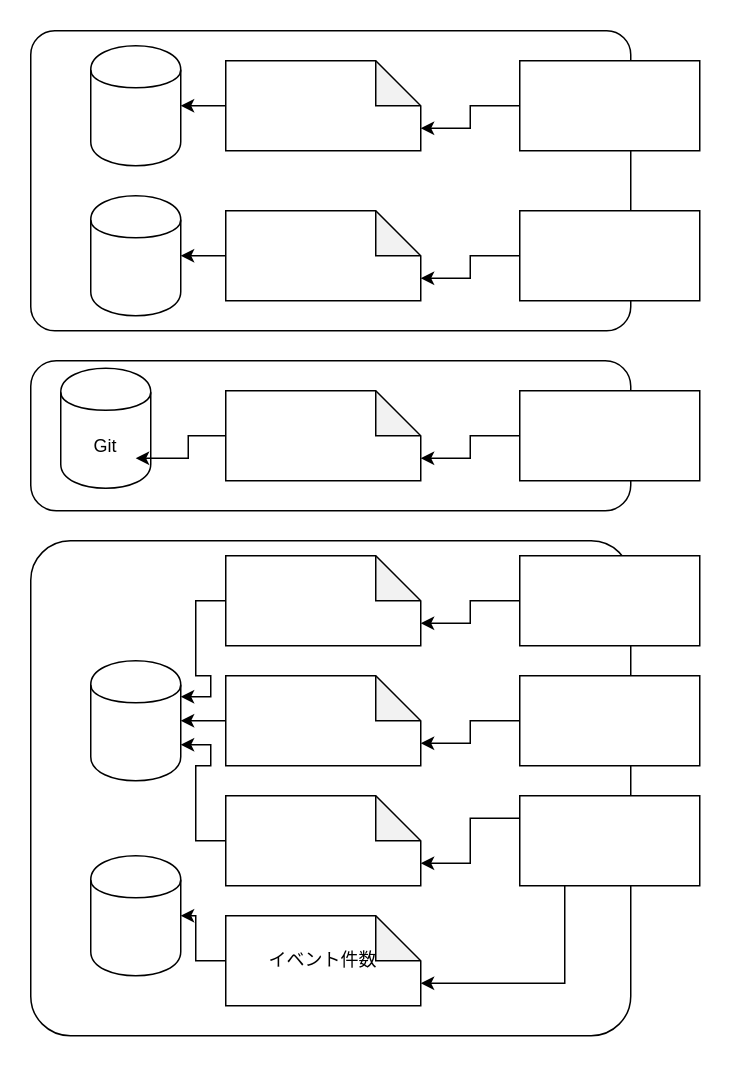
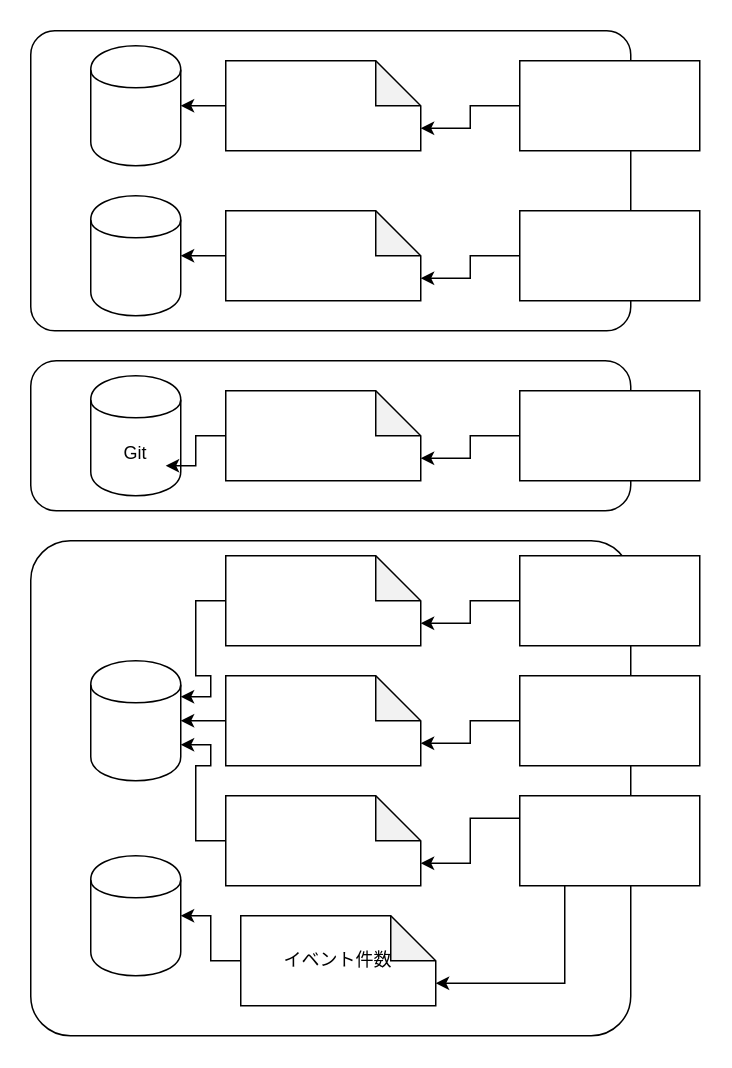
node "Git": moved (106, 428) -> (136, 436)
node "イベント件数": moved (323, 961) -> (338, 961)
